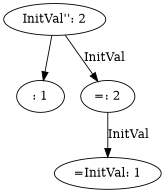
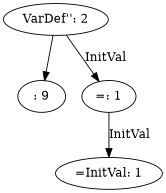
node "InitVal'': 2": label "InitVal'': 2" -> "VarDef'': 2"
node ": 1": label ": 1" -> ": 9"
node "=: 2": label "=: 2" -> "=: 1"
